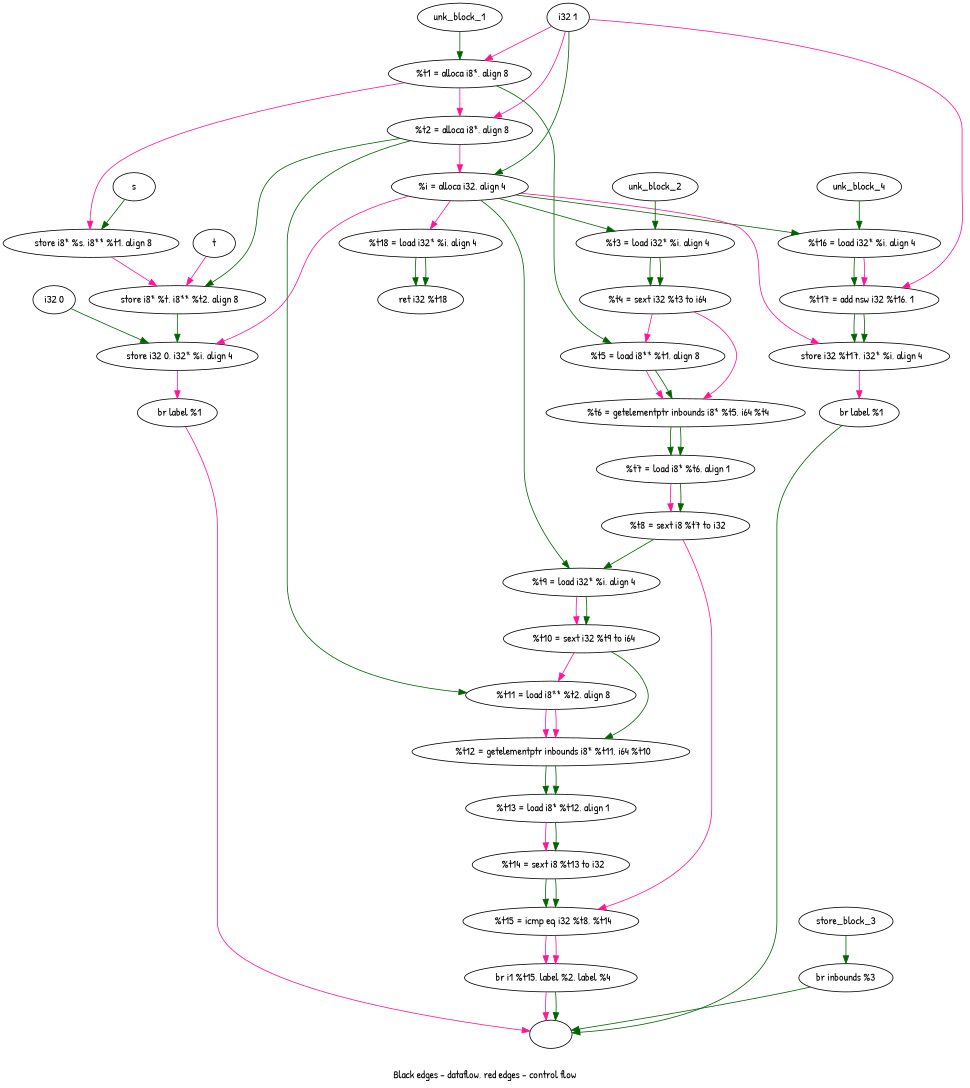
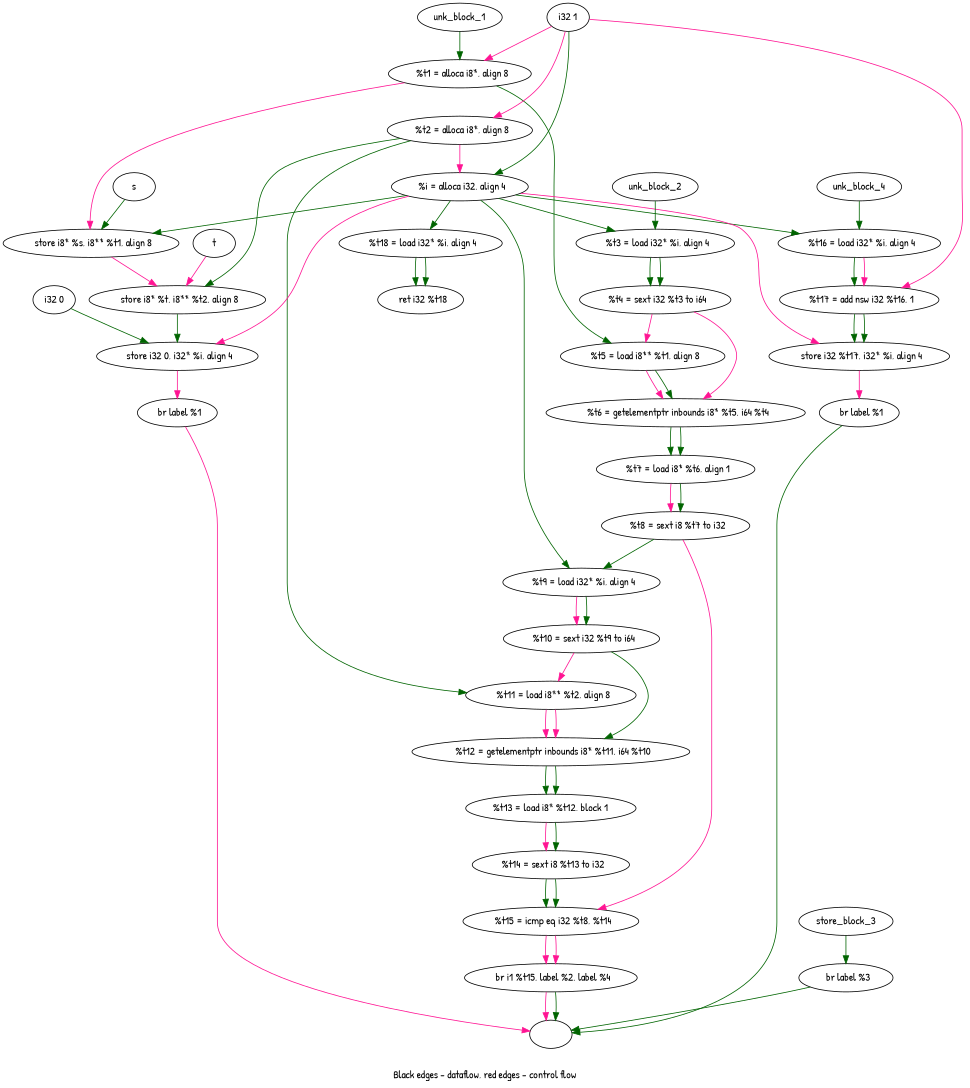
edge "%t1 = alloca i8*, align 8" -> "%t2 = alloca i8*, align 8": removed
edge "%i = alloca i32, align 4" -> "%t18 = load i32* %i, align 4": color deeppink -> darkgreen
edge "%i = alloca i32, align 4" -> "store i8* %s, i8** %t1, align 8": added
node "%t13 = load i8* %t12, align 1": label "%t13 = load i8* %t12, align 1" -> "%t13 = load i8* %t12, block 1"
node "br inbounds %3": label "br inbounds %3" -> "br label %3"
